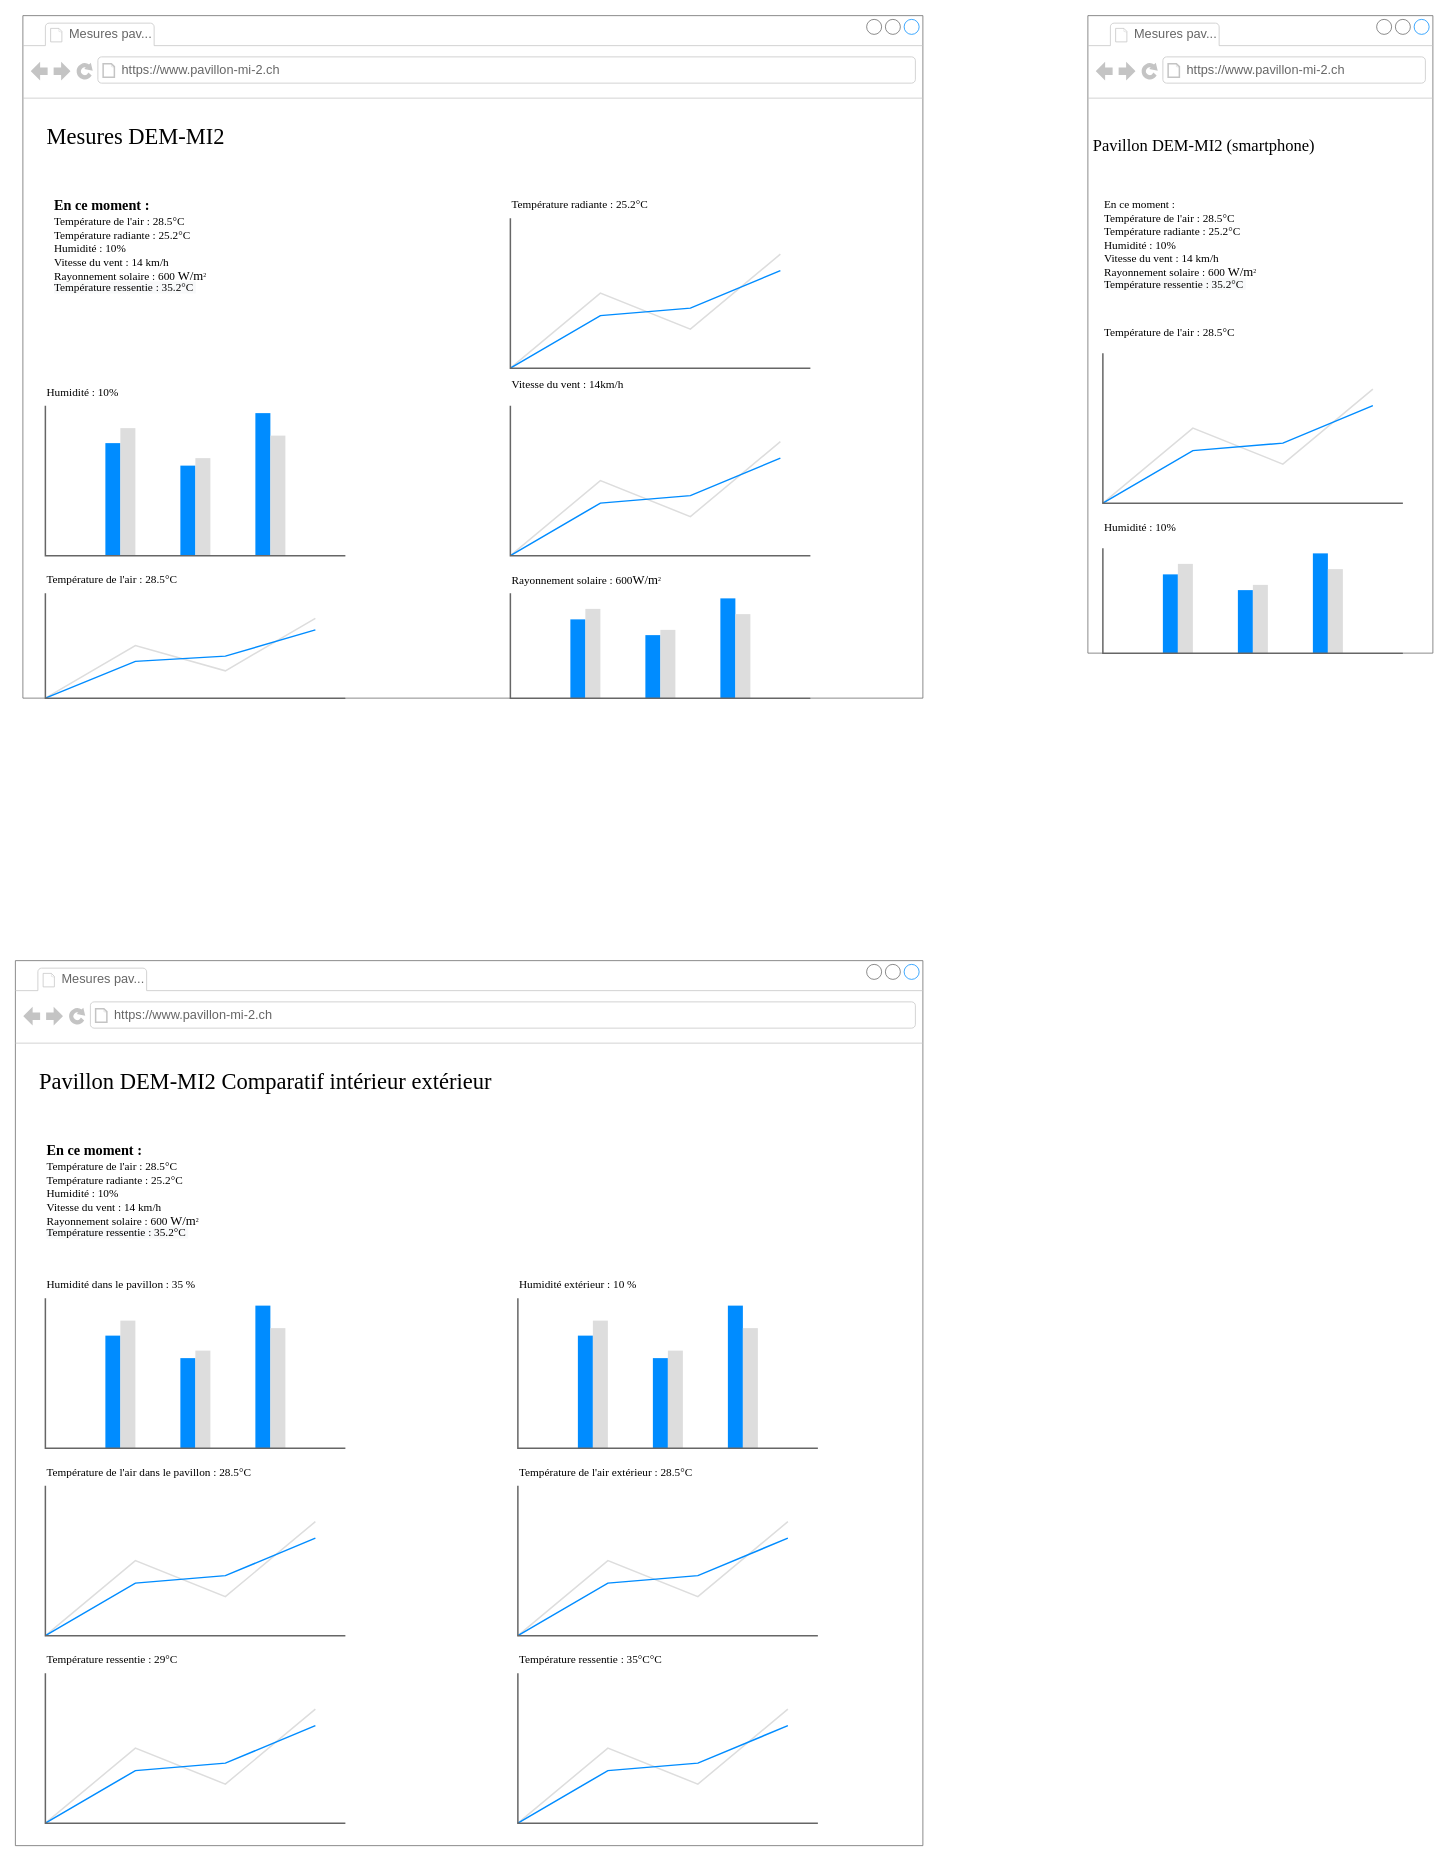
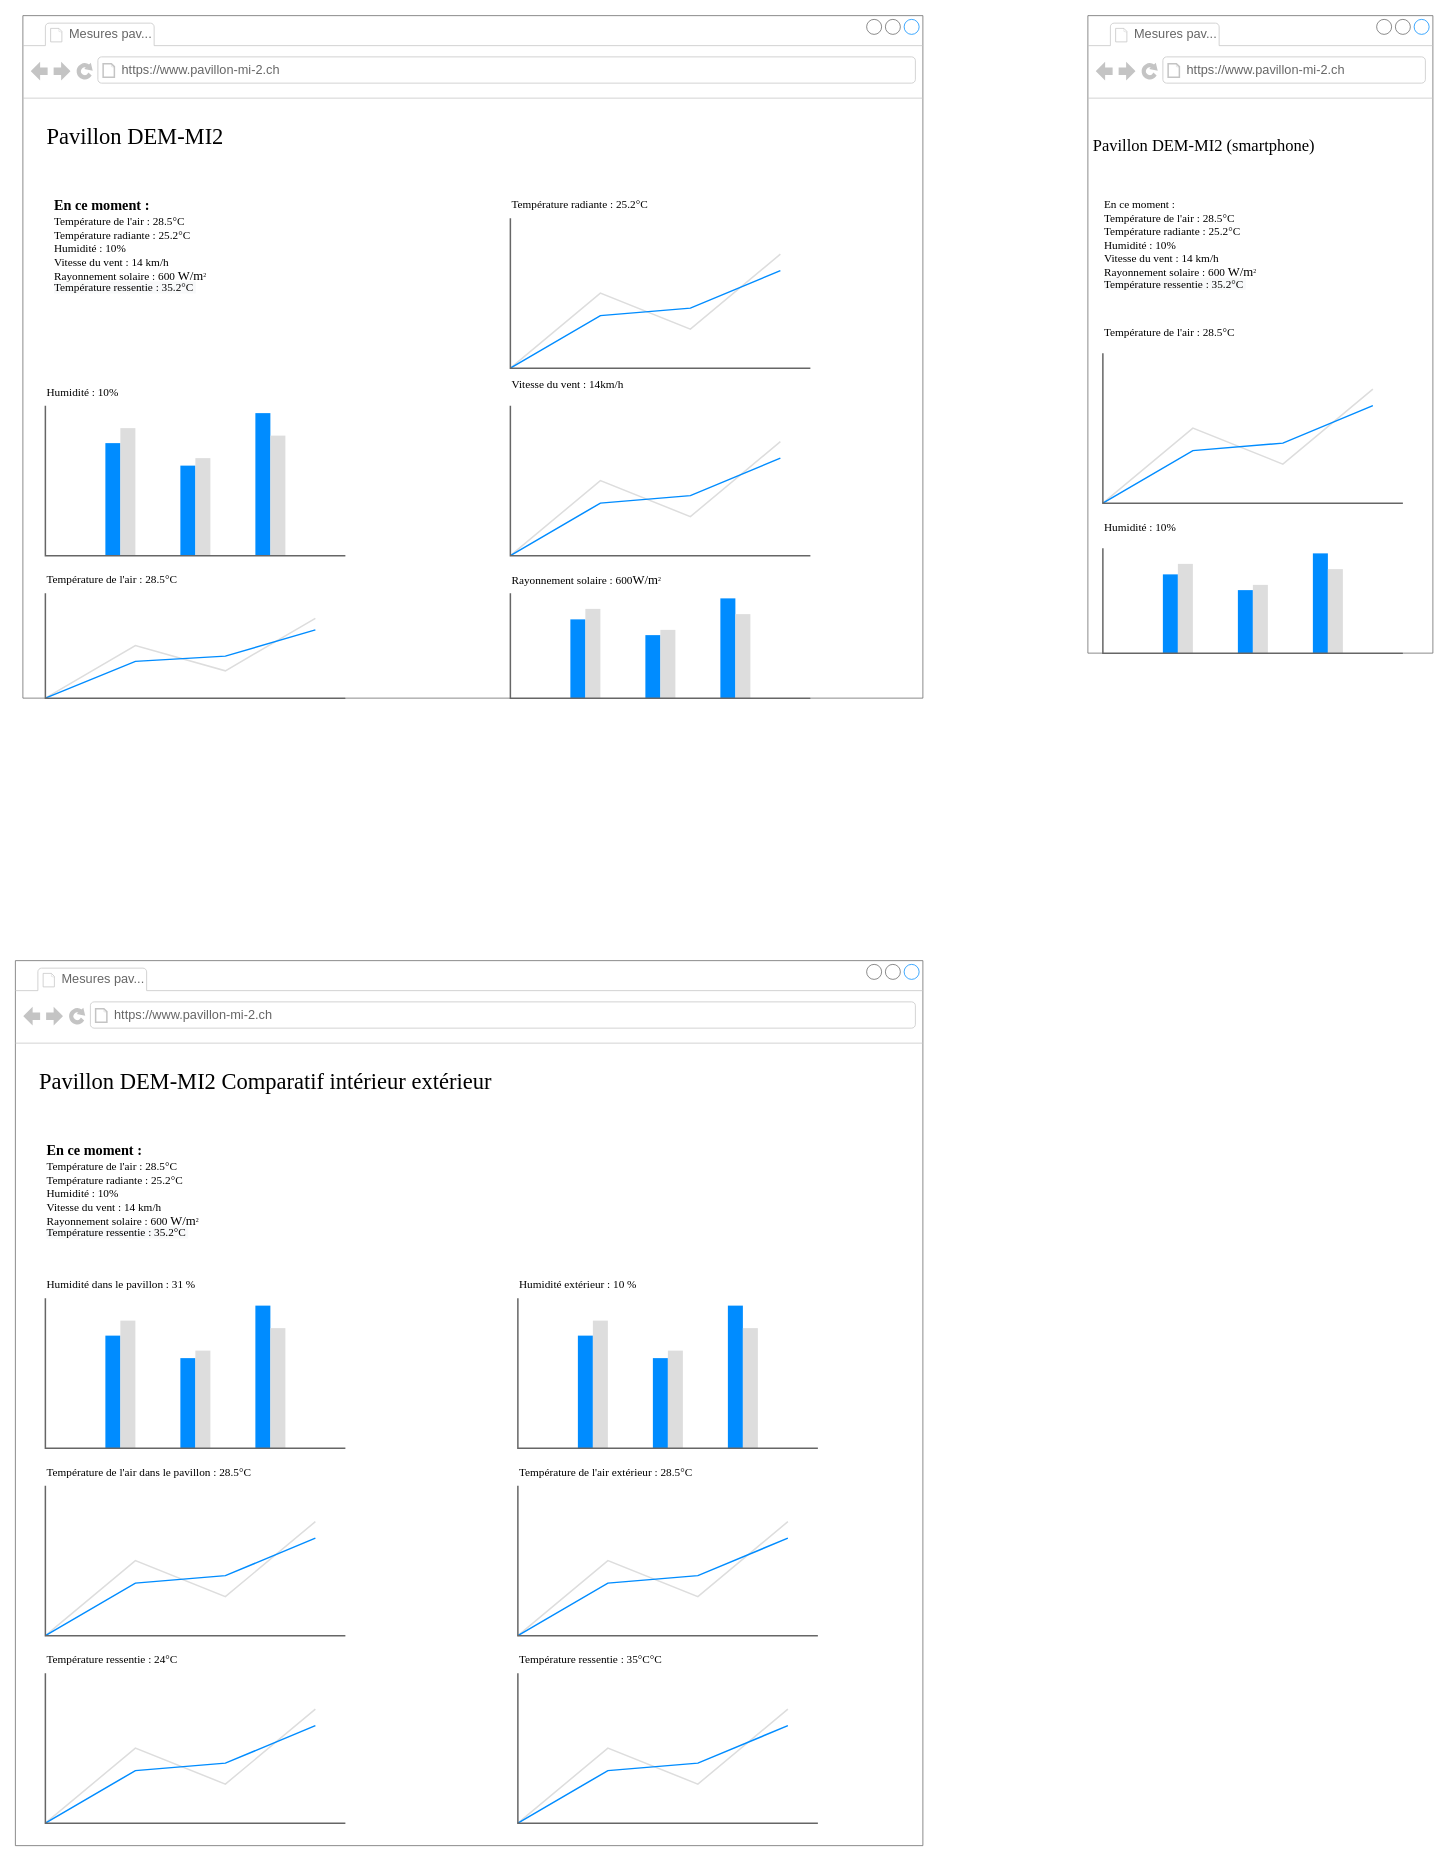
node "Mesures DEM-MI2": label "Mesures DEM-MI2" -> "Pavillon DEM-MI2"
node "Humidité dans le pavillon : 35 %": label "Humidité dans le pavillon : 35 %" -> "Humidité dans le pavillon : 31 %"
node "Température ressentie : 29°C": label "Température ressentie : 29°C" -> "Température ressentie : 24°C"
